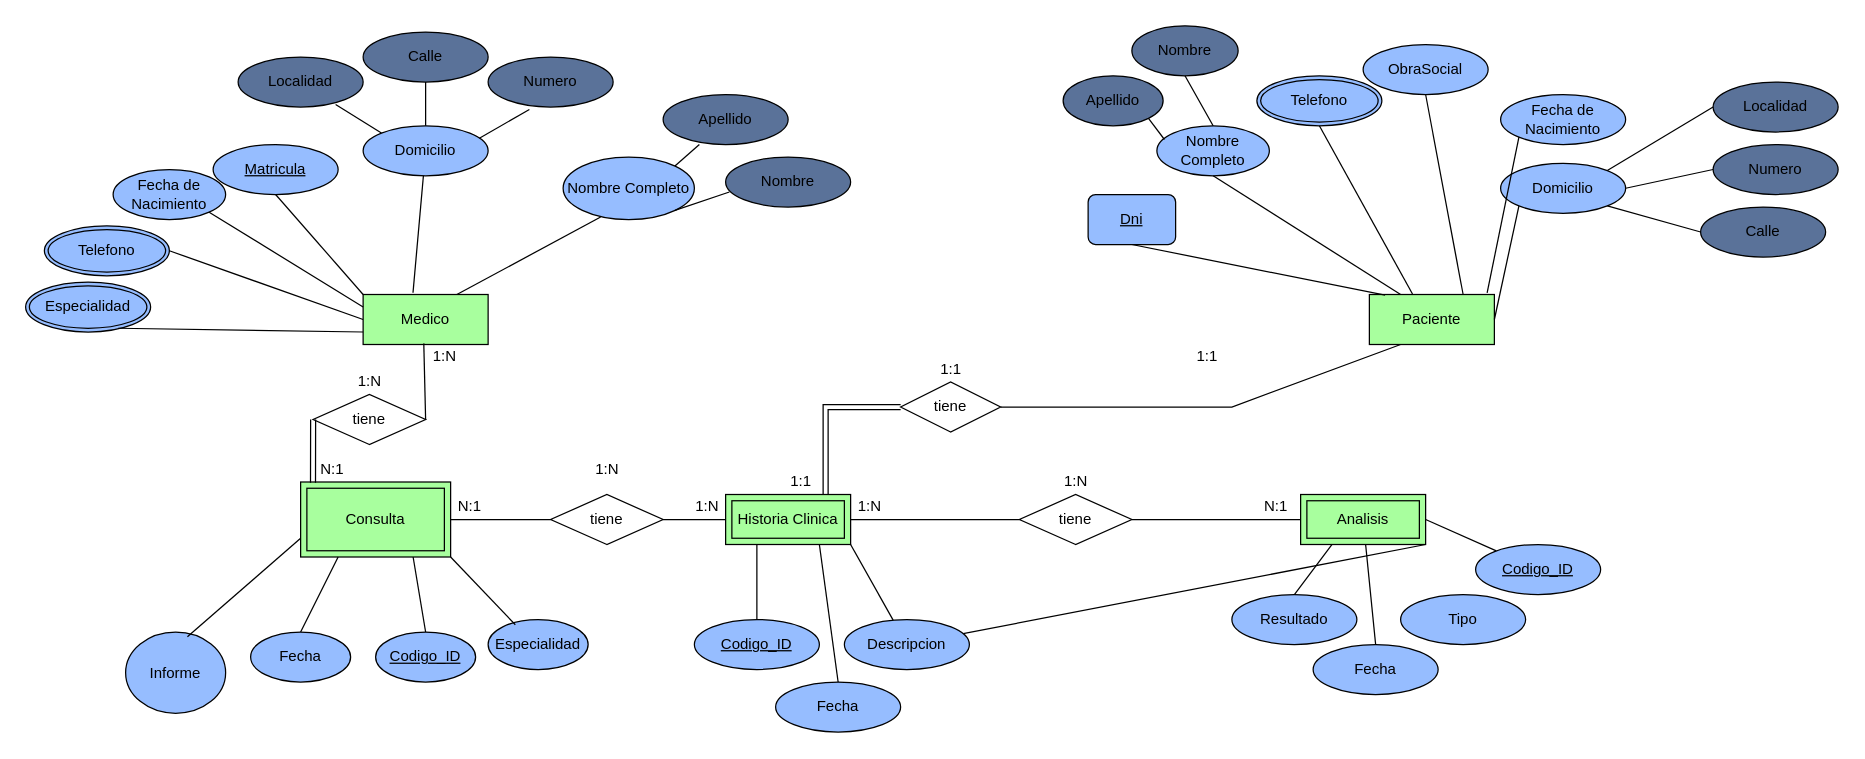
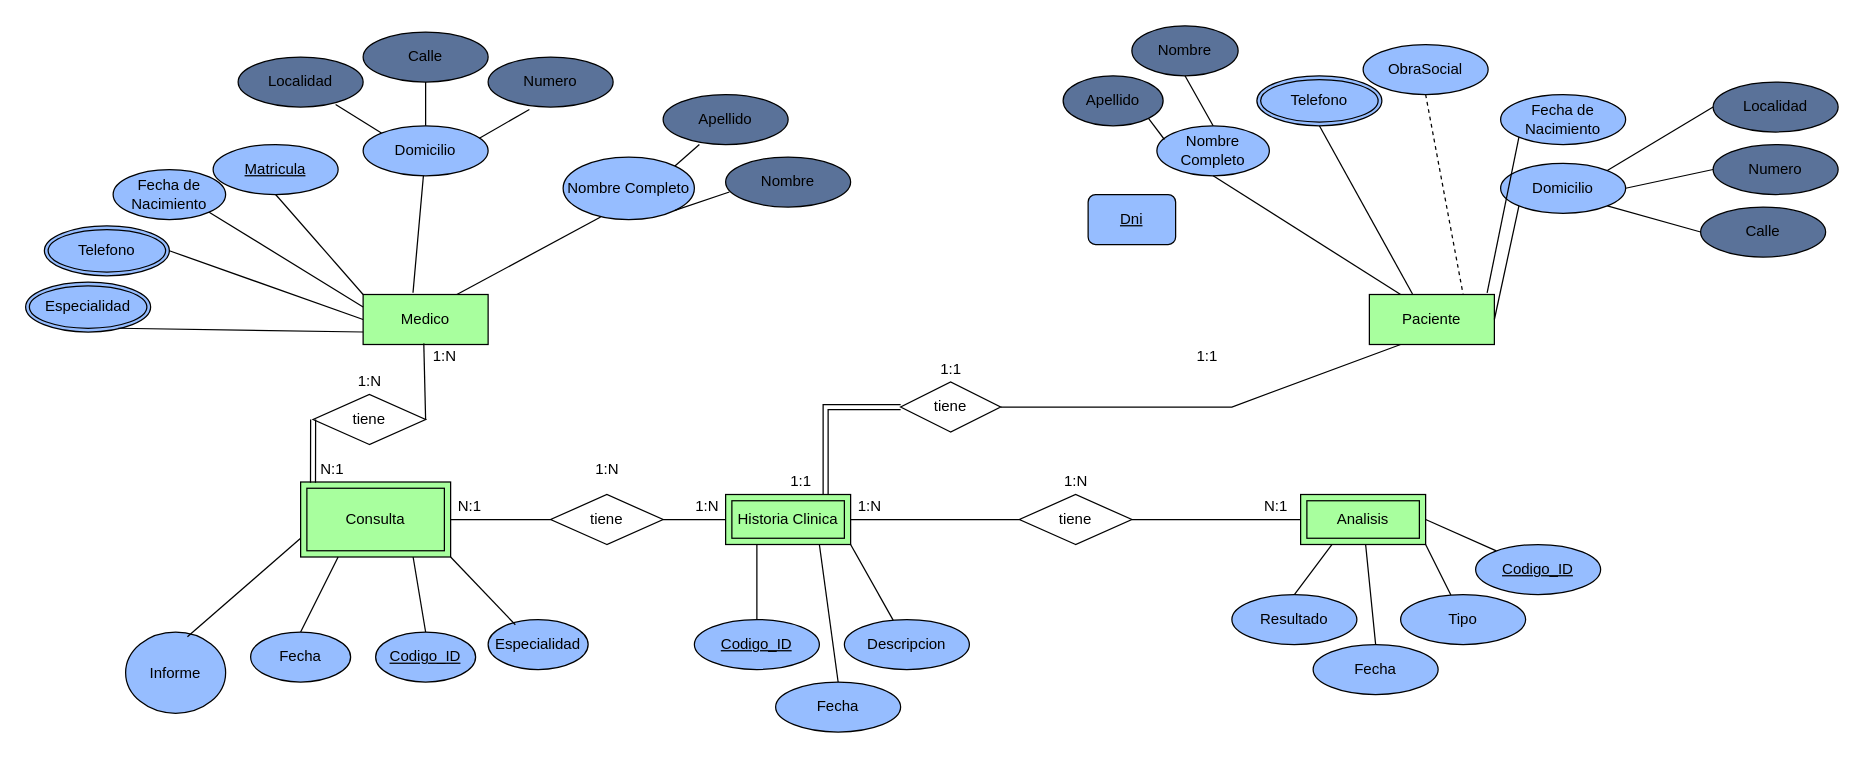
edge "ObraSocial" -- "Paciente": style solid -> dashed
edge "Dni" -- "Paciente": removed
edge "Analisis" -- "Descripcion": now "Analisis" -- "Tipo"
